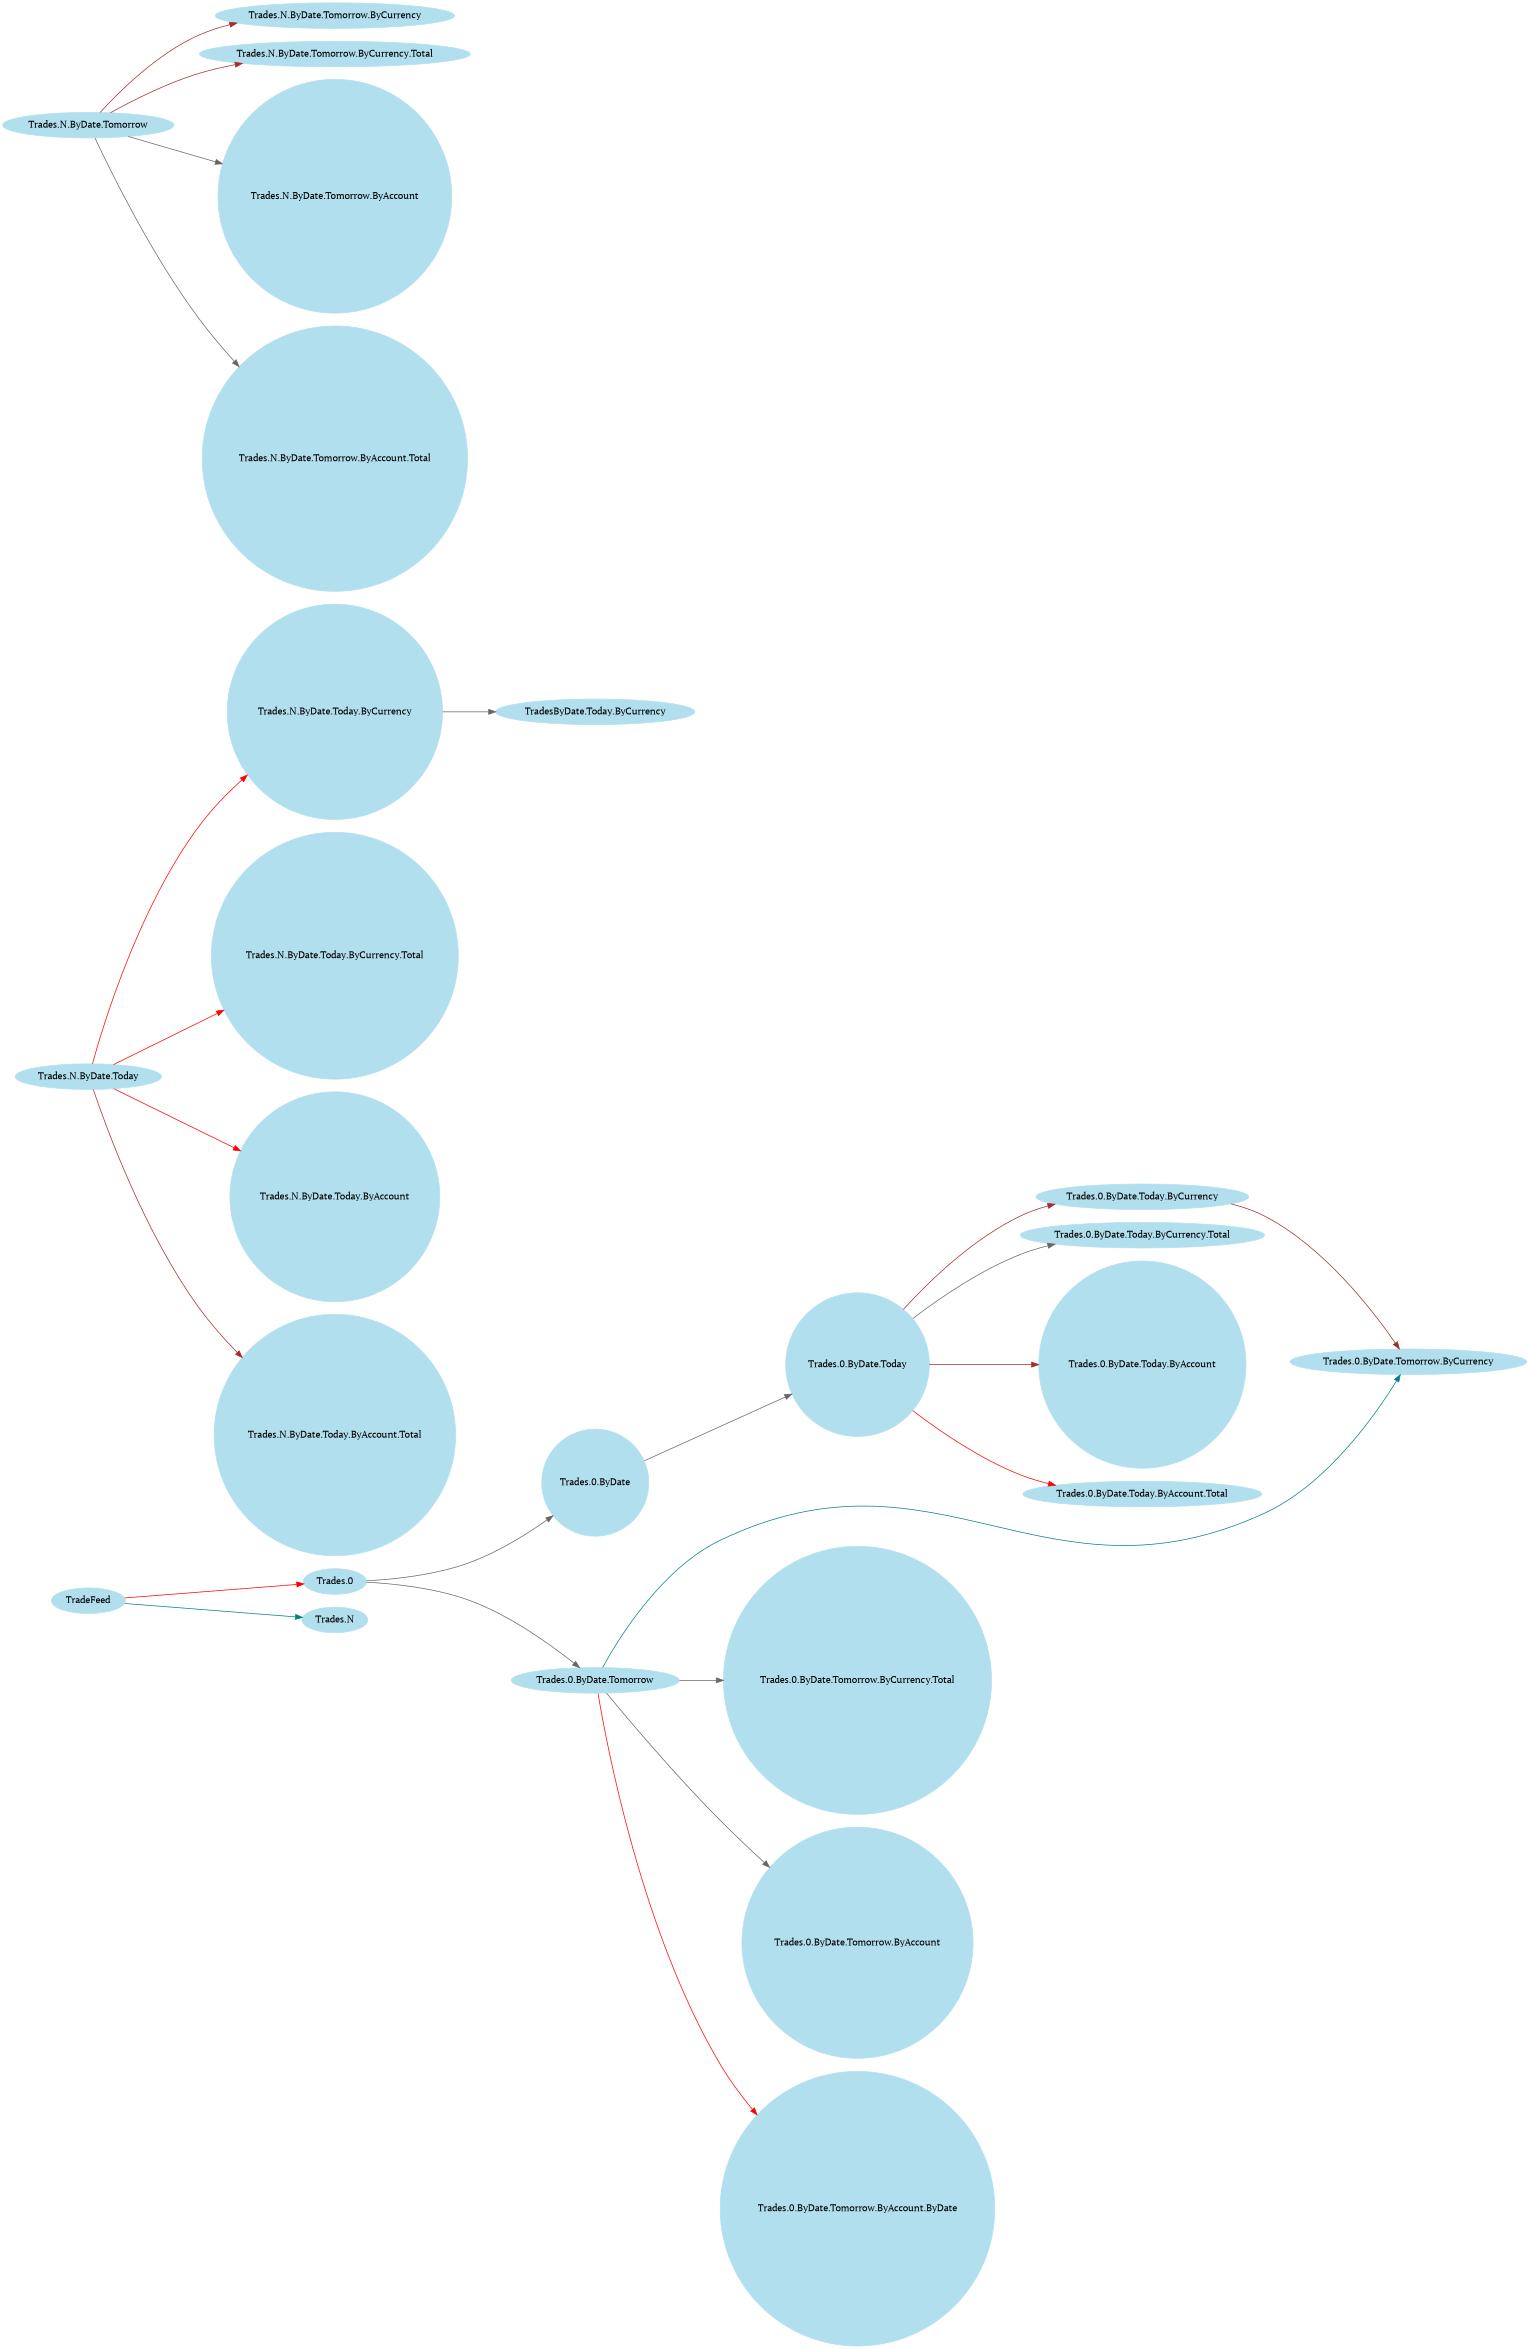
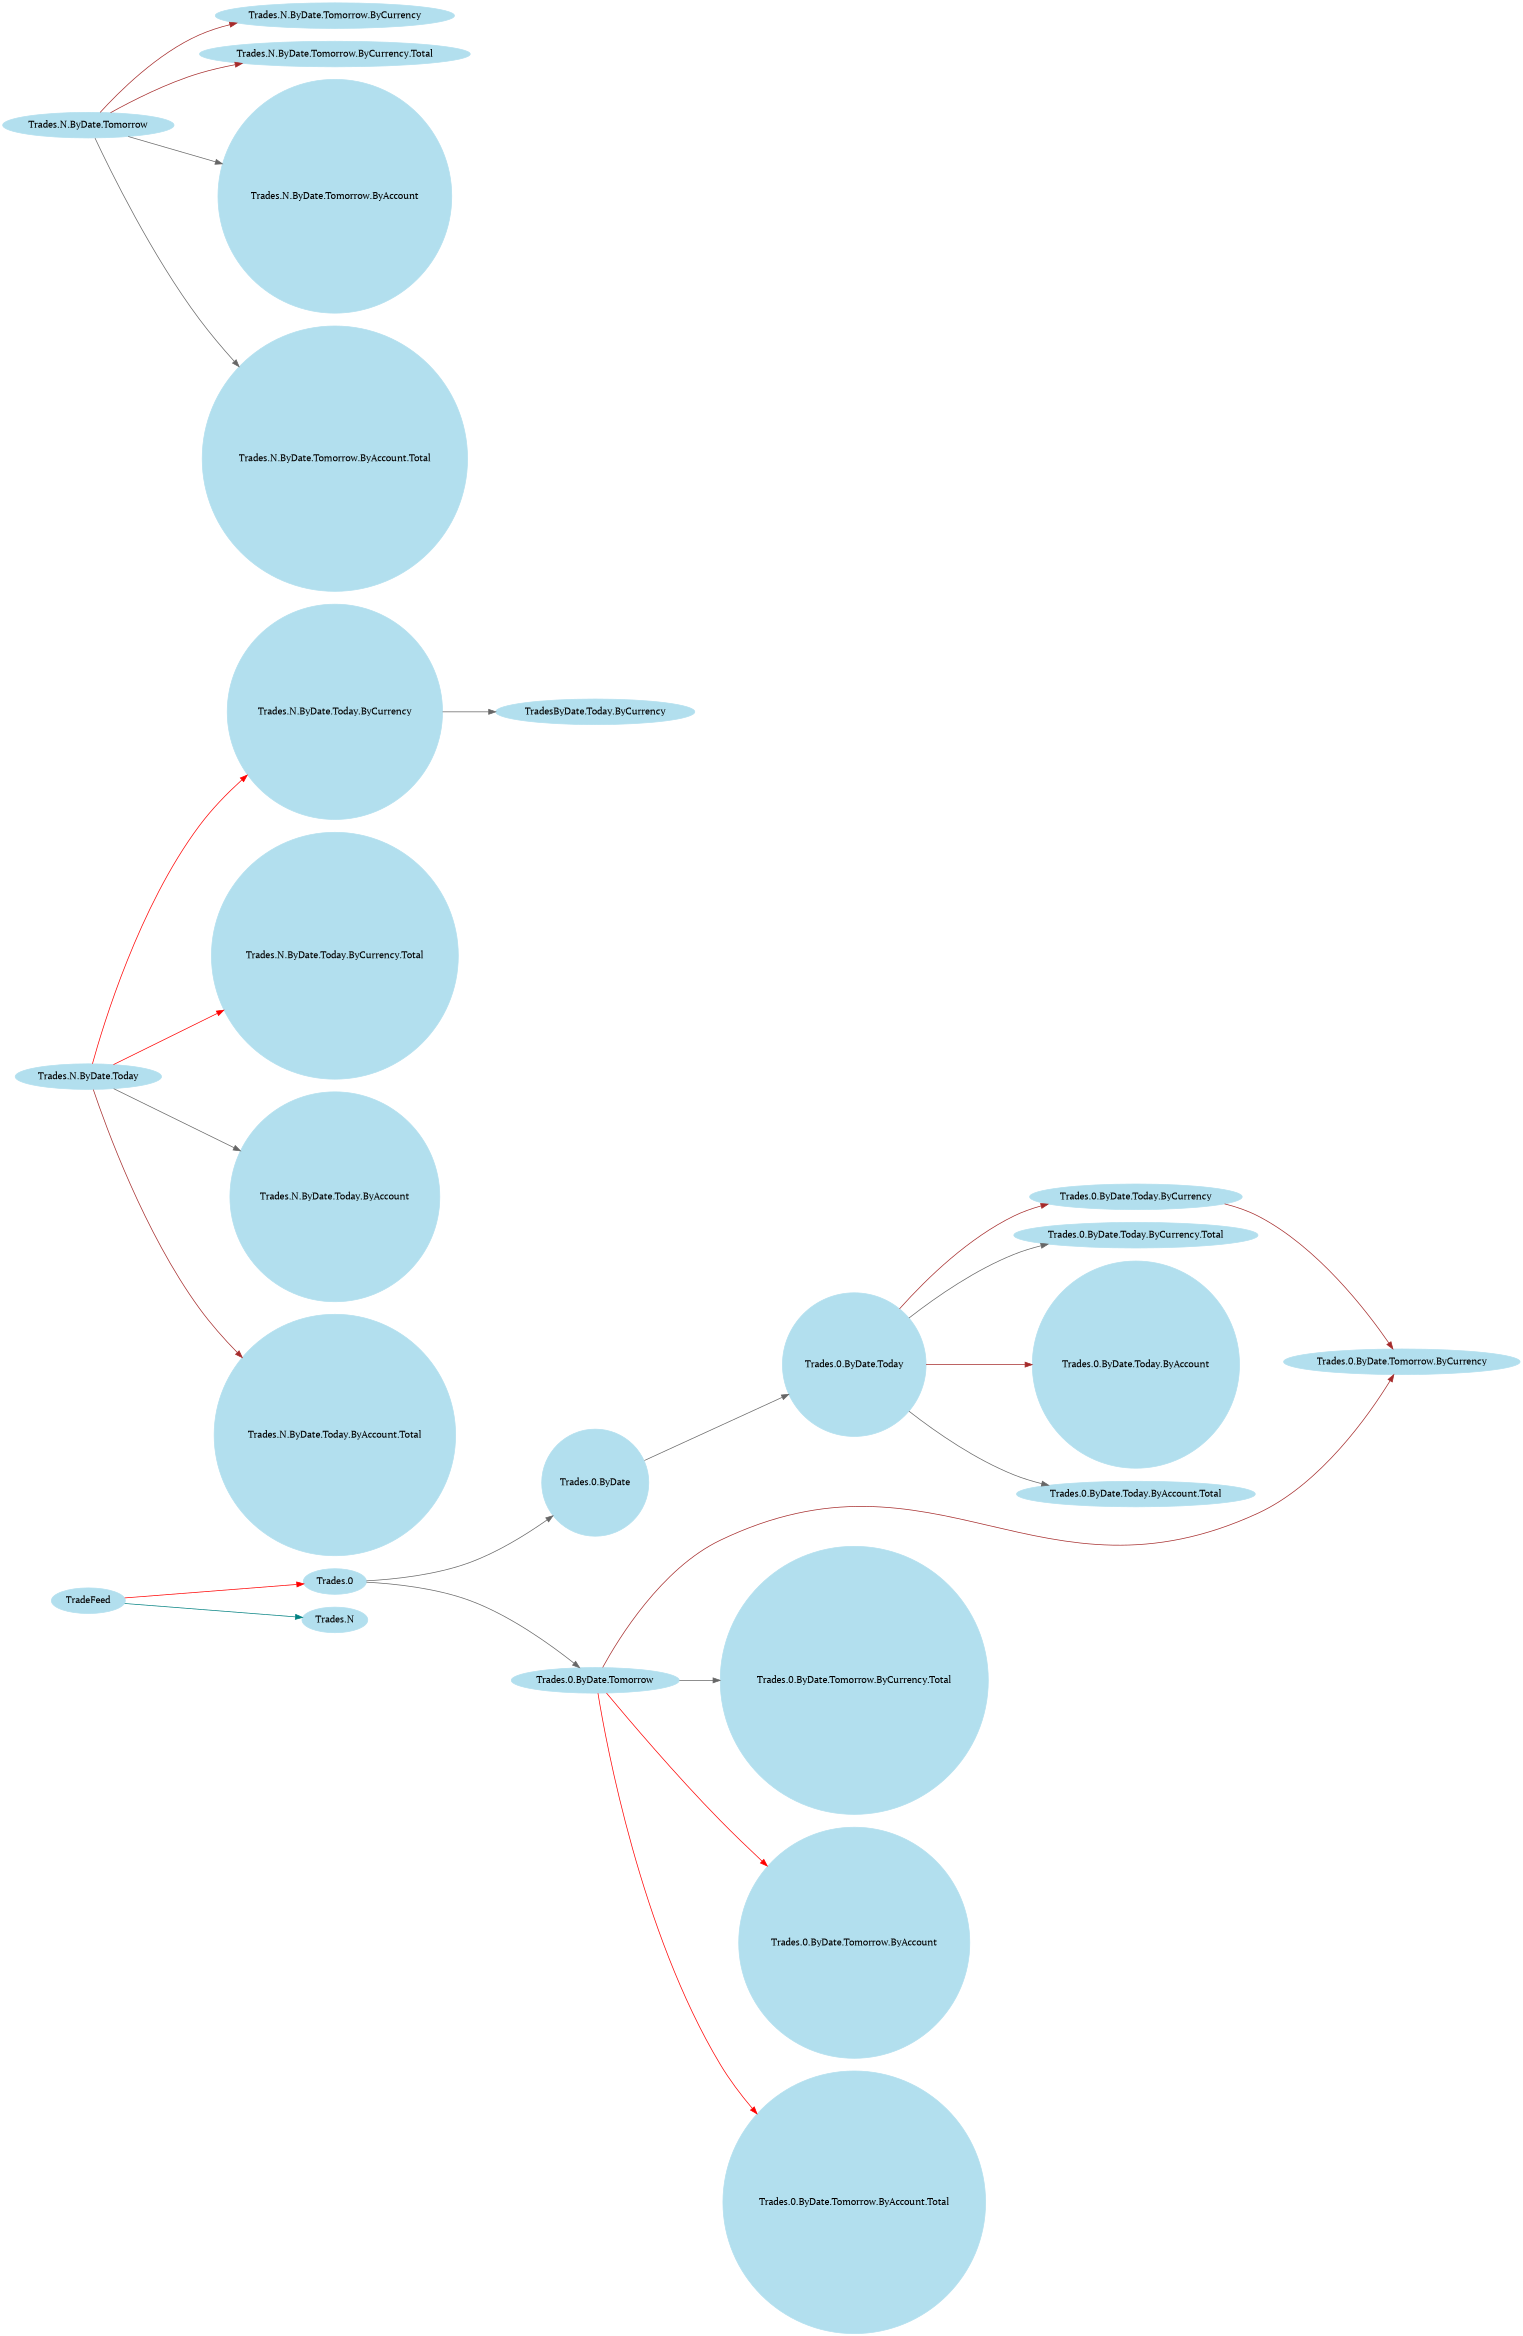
edge "Trades.N.ByDate.Today" -> "Trades.N.ByDate.Today.ByAccount": color red -> gray40
edge "Trades.0.ByDate.Today" -> "Trades.0.ByDate.Today.ByAccount.Total": color red -> gray40
edge "Trades.0.ByDate.Tomorrow" -> "Trades.0.ByDate.Tomorrow.ByCurrency": color teal -> brown
edge "Trades.0.ByDate.Tomorrow" -> "Trades.0.ByDate.Tomorrow.ByAccount": color gray40 -> red
node "Trades.0.ByDate.Tomorrow.ByAccount.ByDate": label "Trades.0.ByDate.Tomorrow.ByAccount.ByDate" -> "Trades.0.ByDate.Tomorrow.ByAccount.Total"
